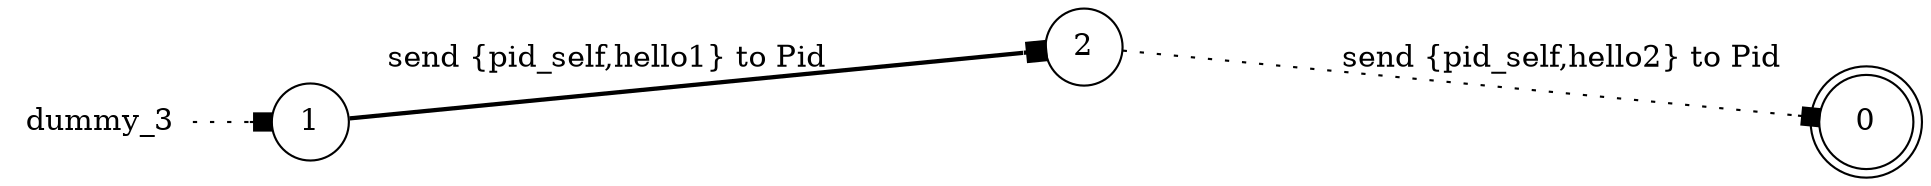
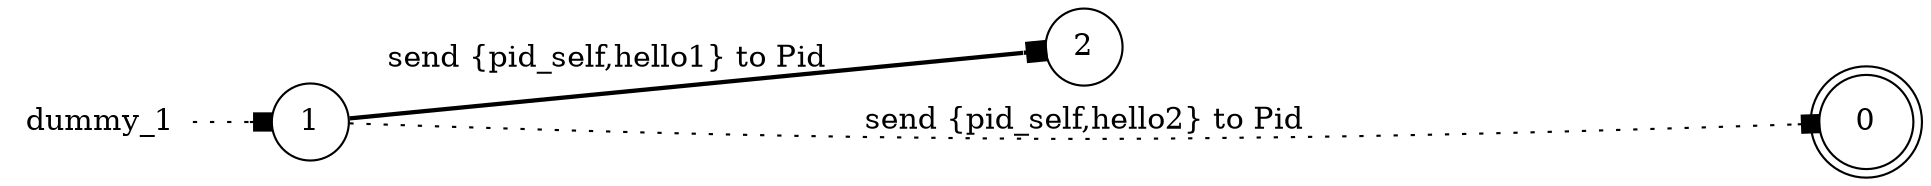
edge "2" -> "0": now "1" -> "0"
node "dummy_3": label "dummy_3" -> "dummy_1"
